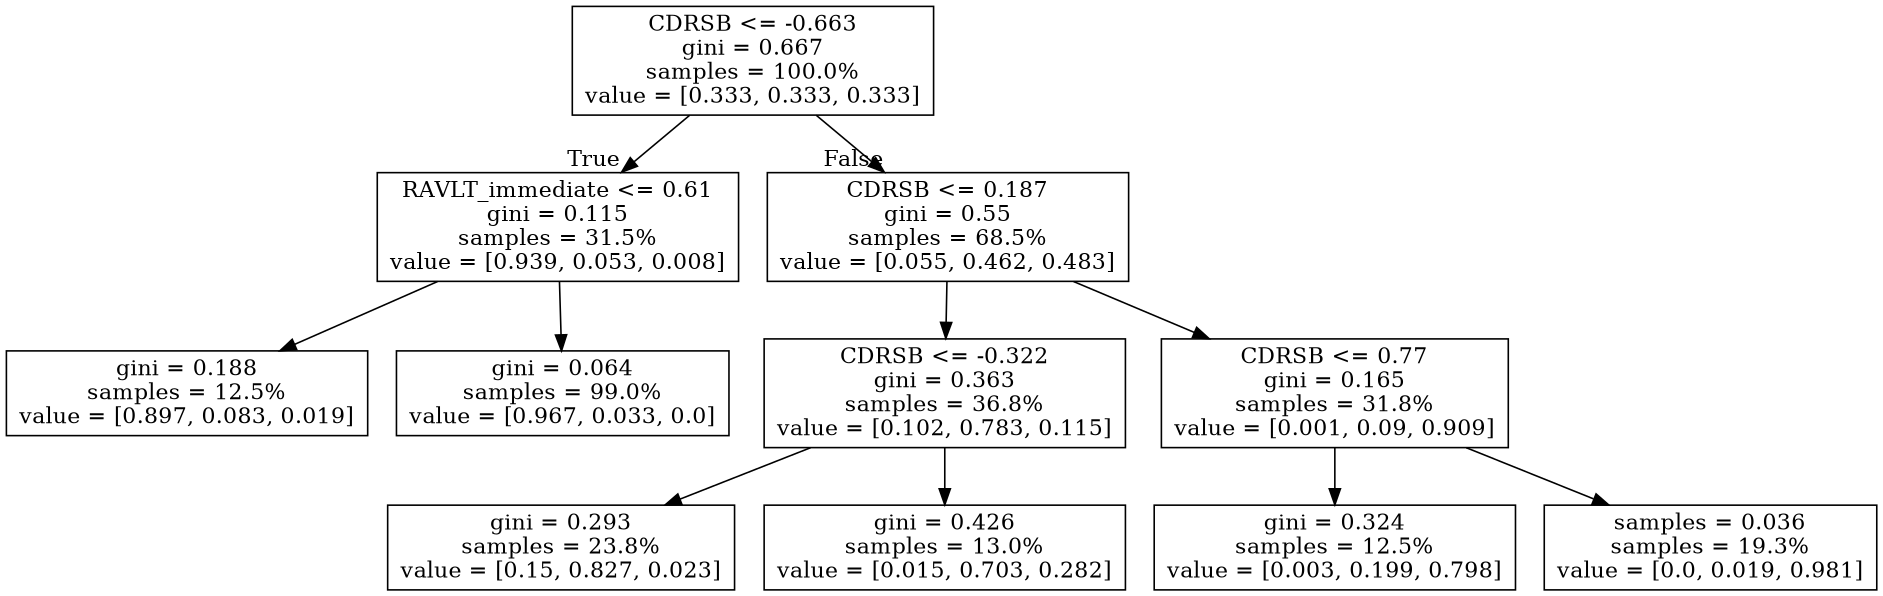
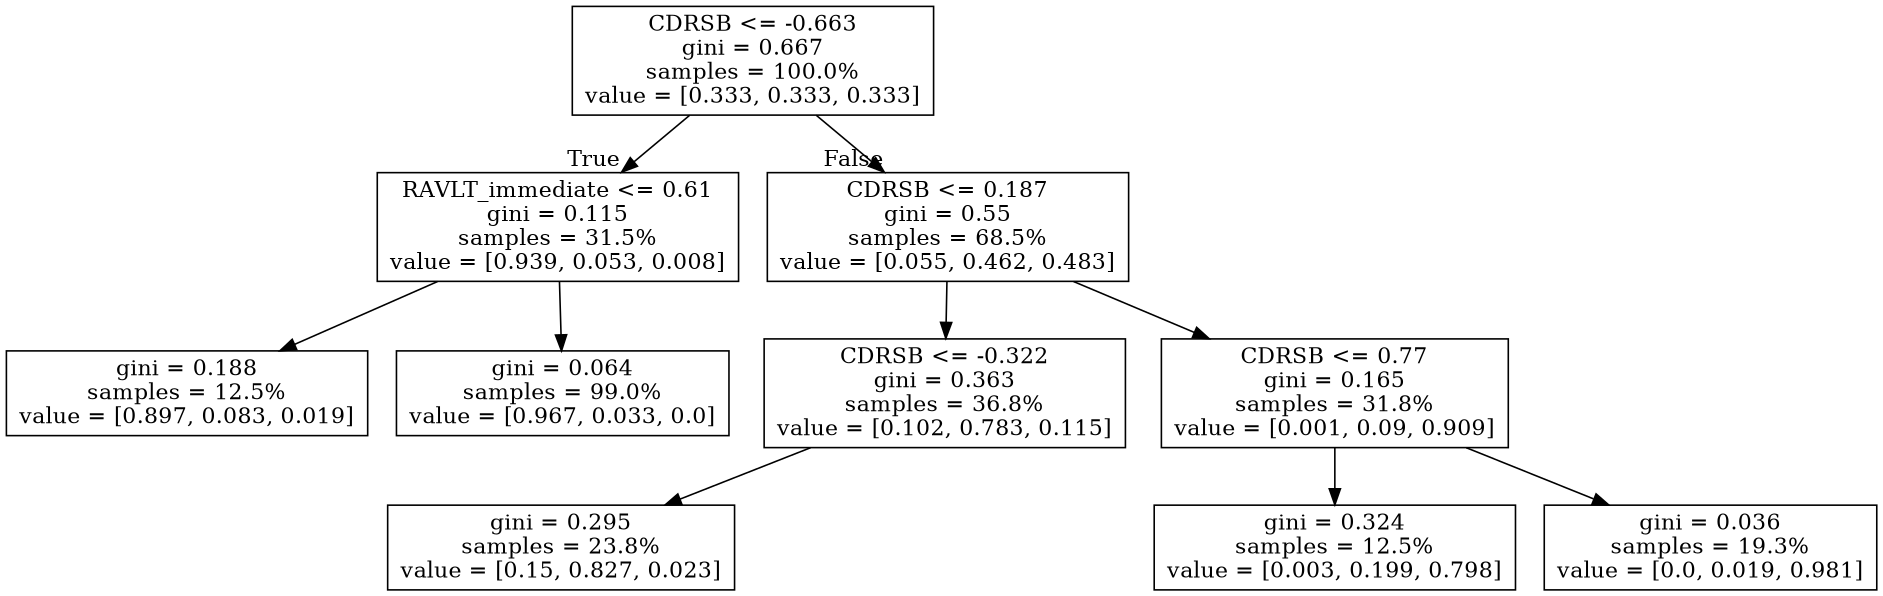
node "gini = 0.293 samples = 23.8% value = [0.15, 0.827, 0.023]": label "gini = 0.293 samples = 23.8% value = [0.15, 0.827, 0.023]" -> "gini = 0.295 samples = 23.8% value = [0.15, 0.827, 0.023]"
node "gini = 0.426 samples = 13.0% value = [0.015, 0.703, 0.282]": removed
node "samples = 0.036 samples = 19.3% value = [0.0, 0.019, 0.981]": label "samples = 0.036 samples = 19.3% value = [0.0, 0.019, 0.981]" -> "gini = 0.036 samples = 19.3% value = [0.0, 0.019, 0.981]"
